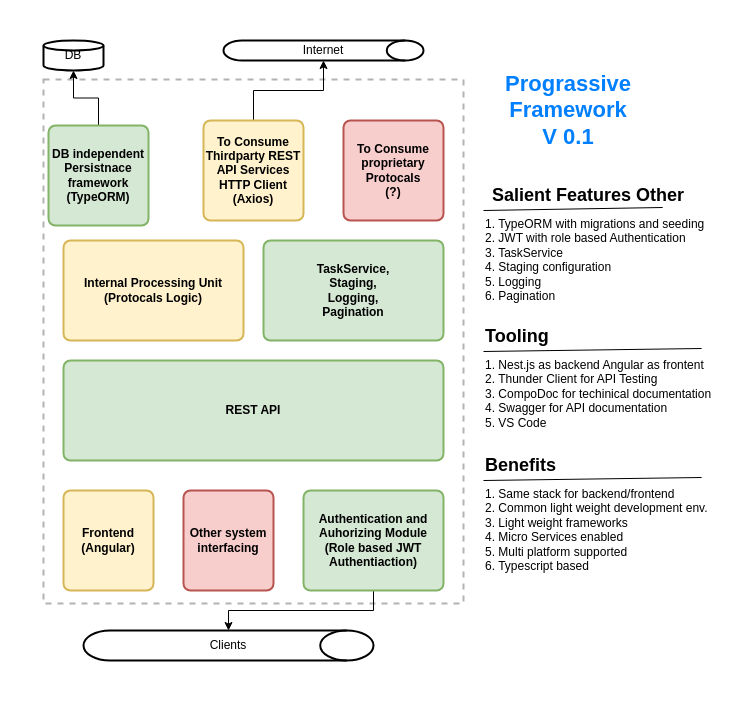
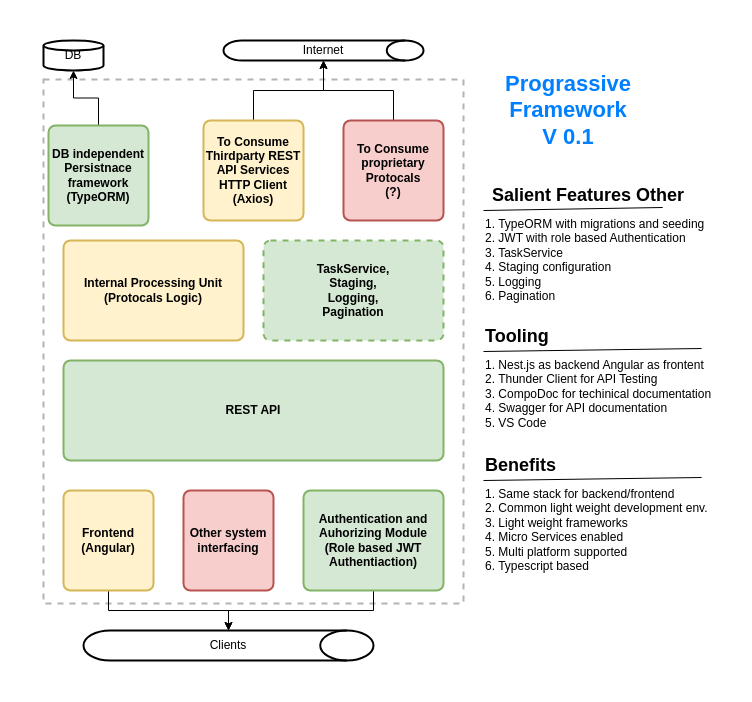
edge "To Consume proprietary Protocals (?)" -> "Internet": added
node "TaskService, Staging, Logging, Pagination": style solid -> dashed
edge "Frontend (Angular)" -> "Clients": added
